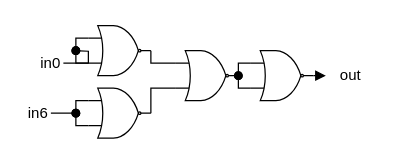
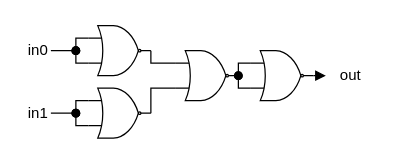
node "in0": moved (51, 63) -> (38, 51)
node "in6": label "in6" -> "in1"
